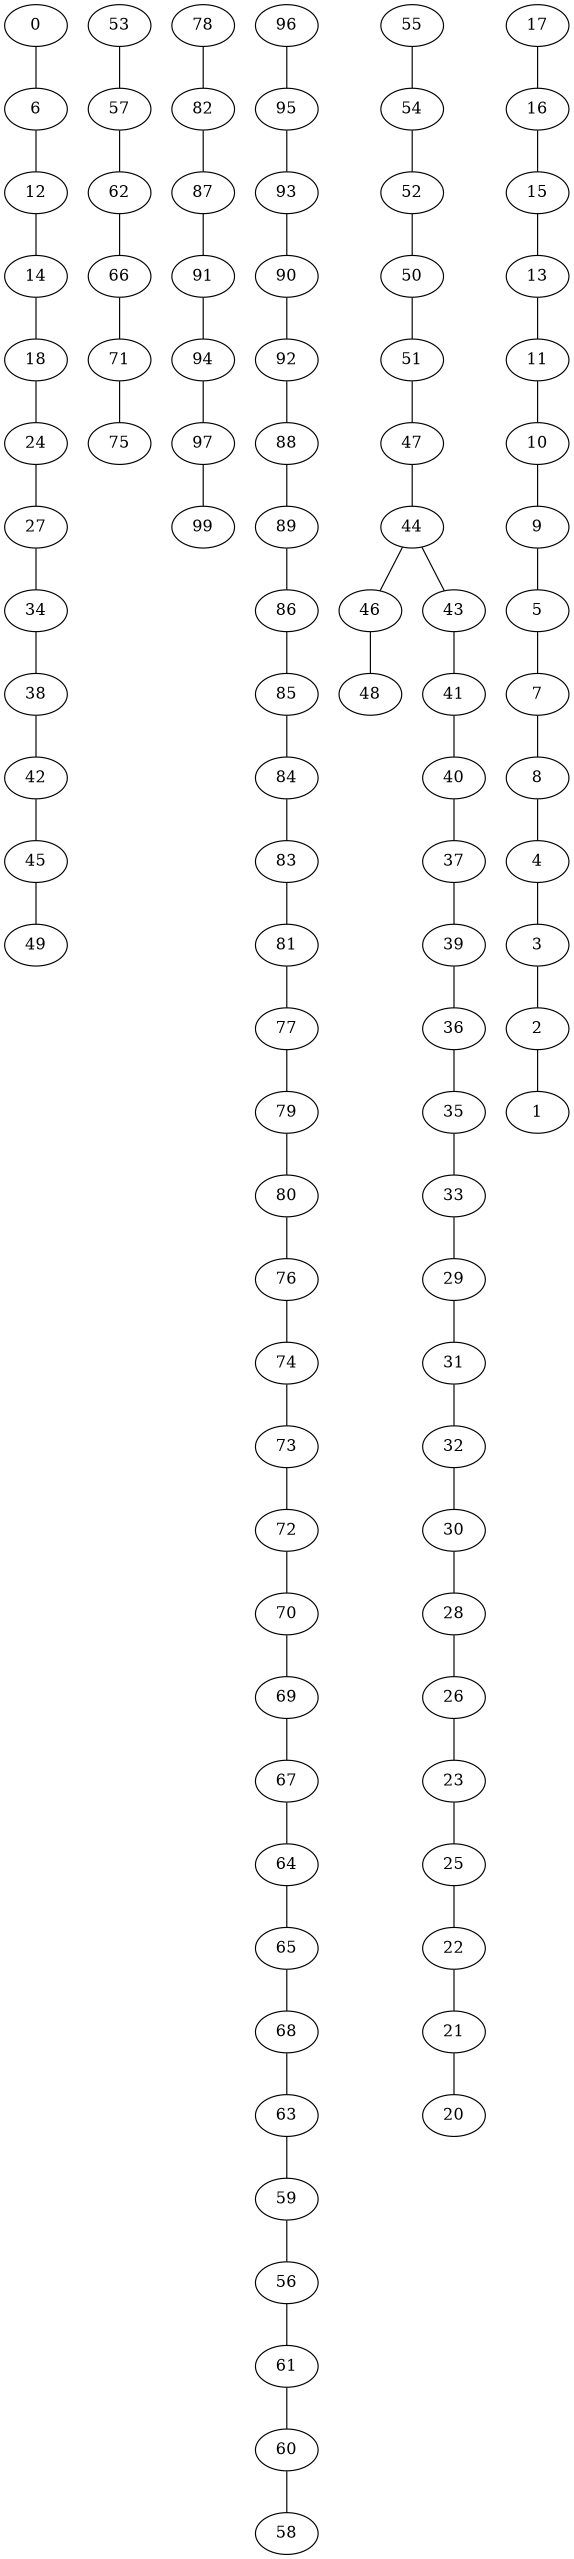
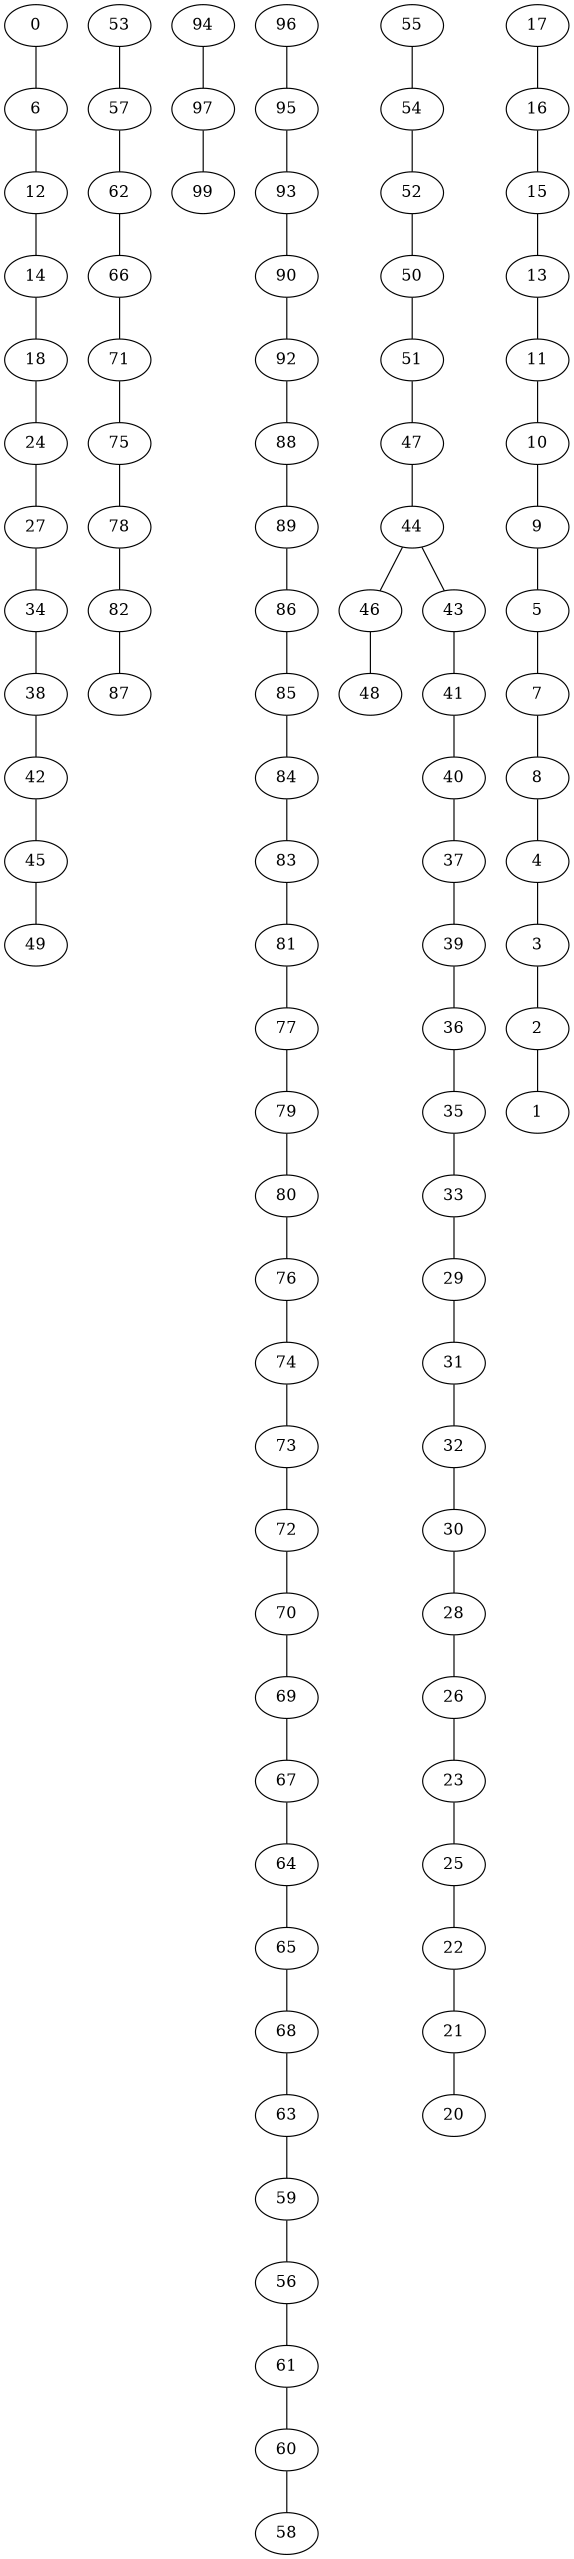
node "91": removed
edge "75" -- "78": added
